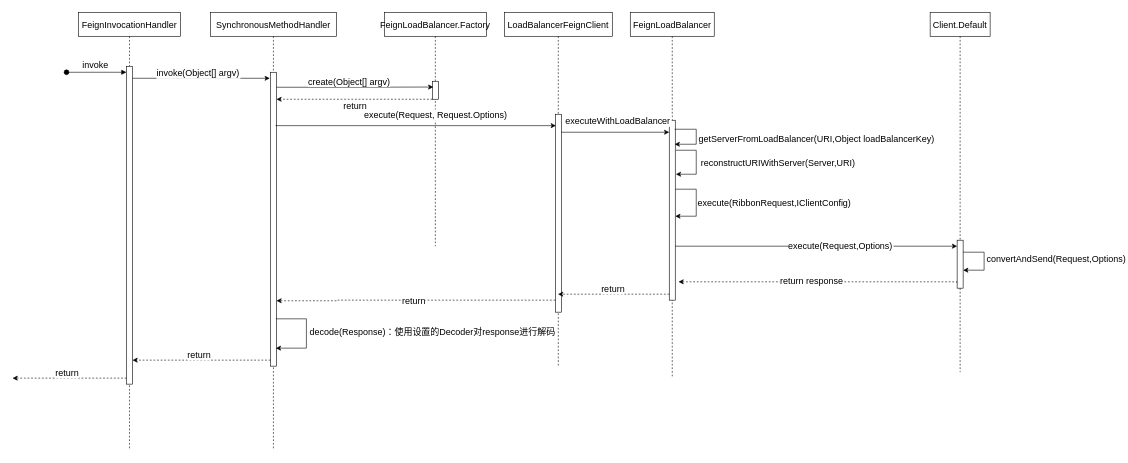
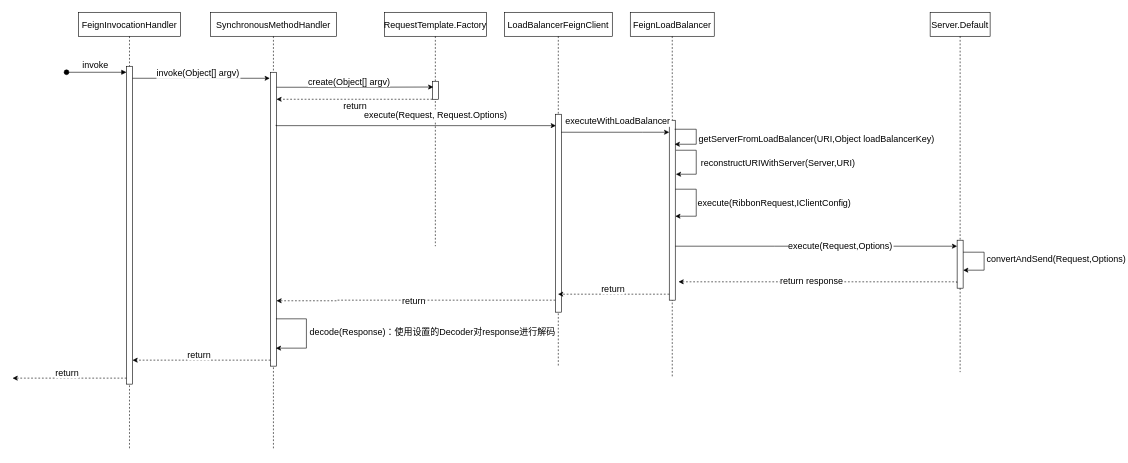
node "FeignLoadBalancer.Factory": label "FeignLoadBalancer.Factory" -> "RequestTemplate.Factory"
node "Client.Default": label "Client.Default" -> "Server.Default"
